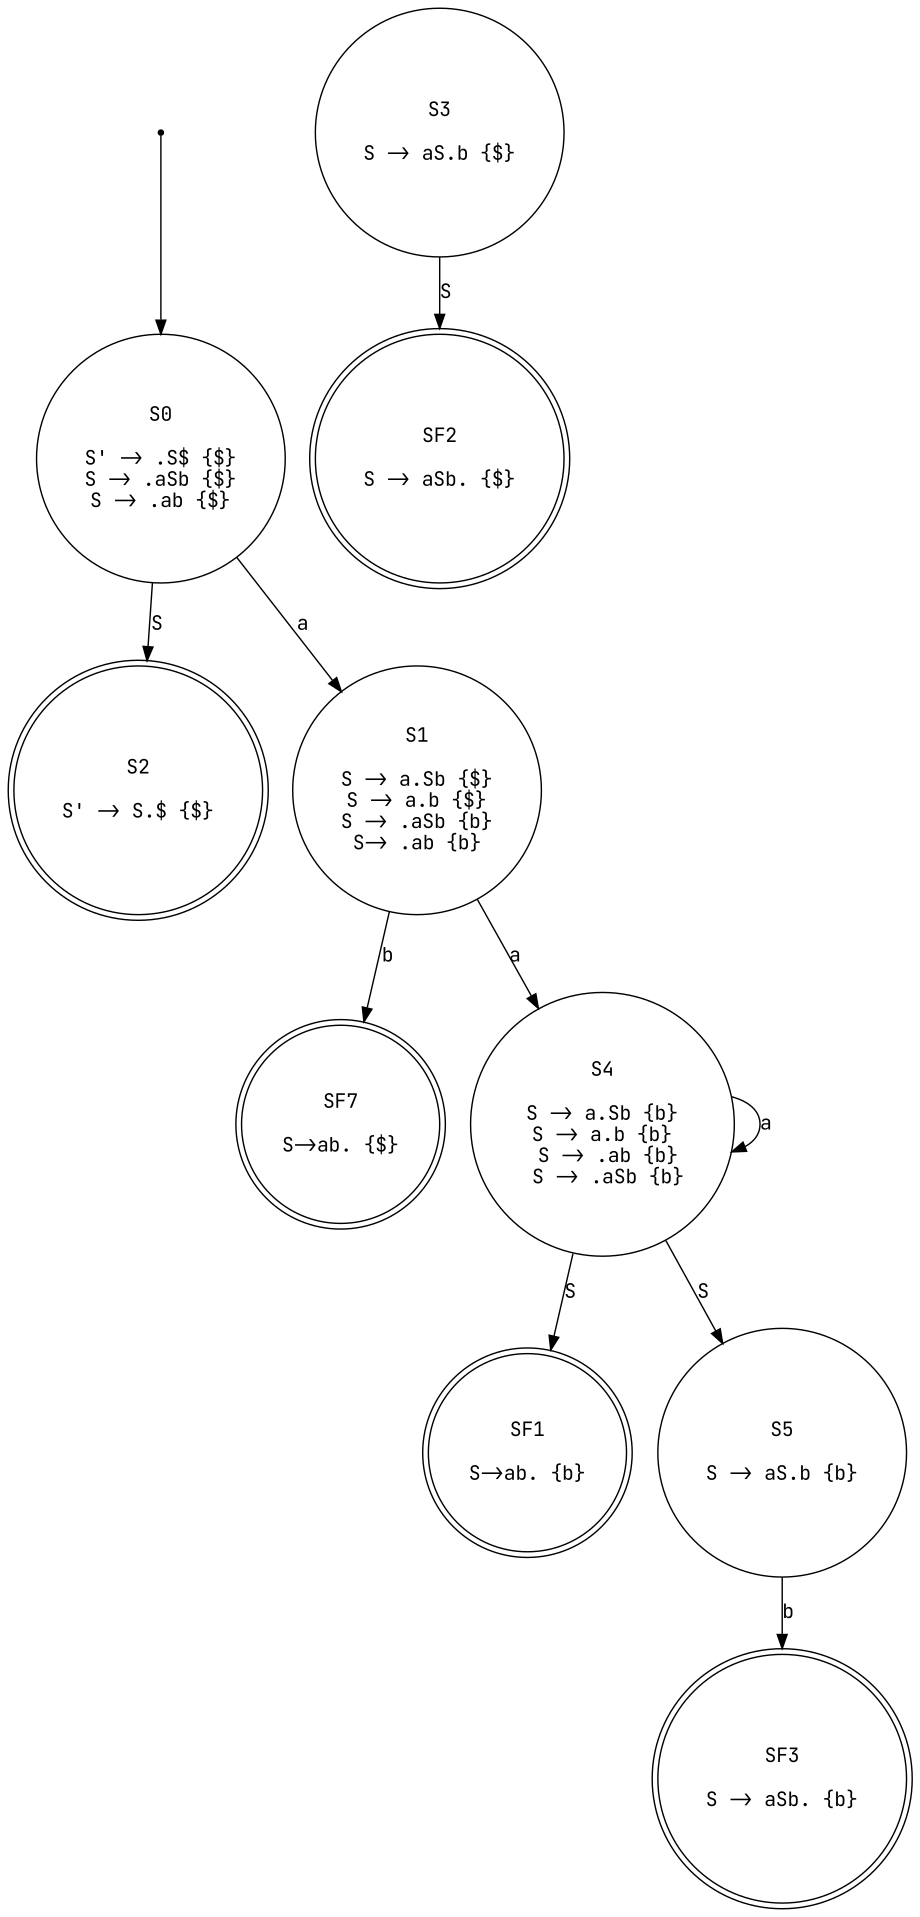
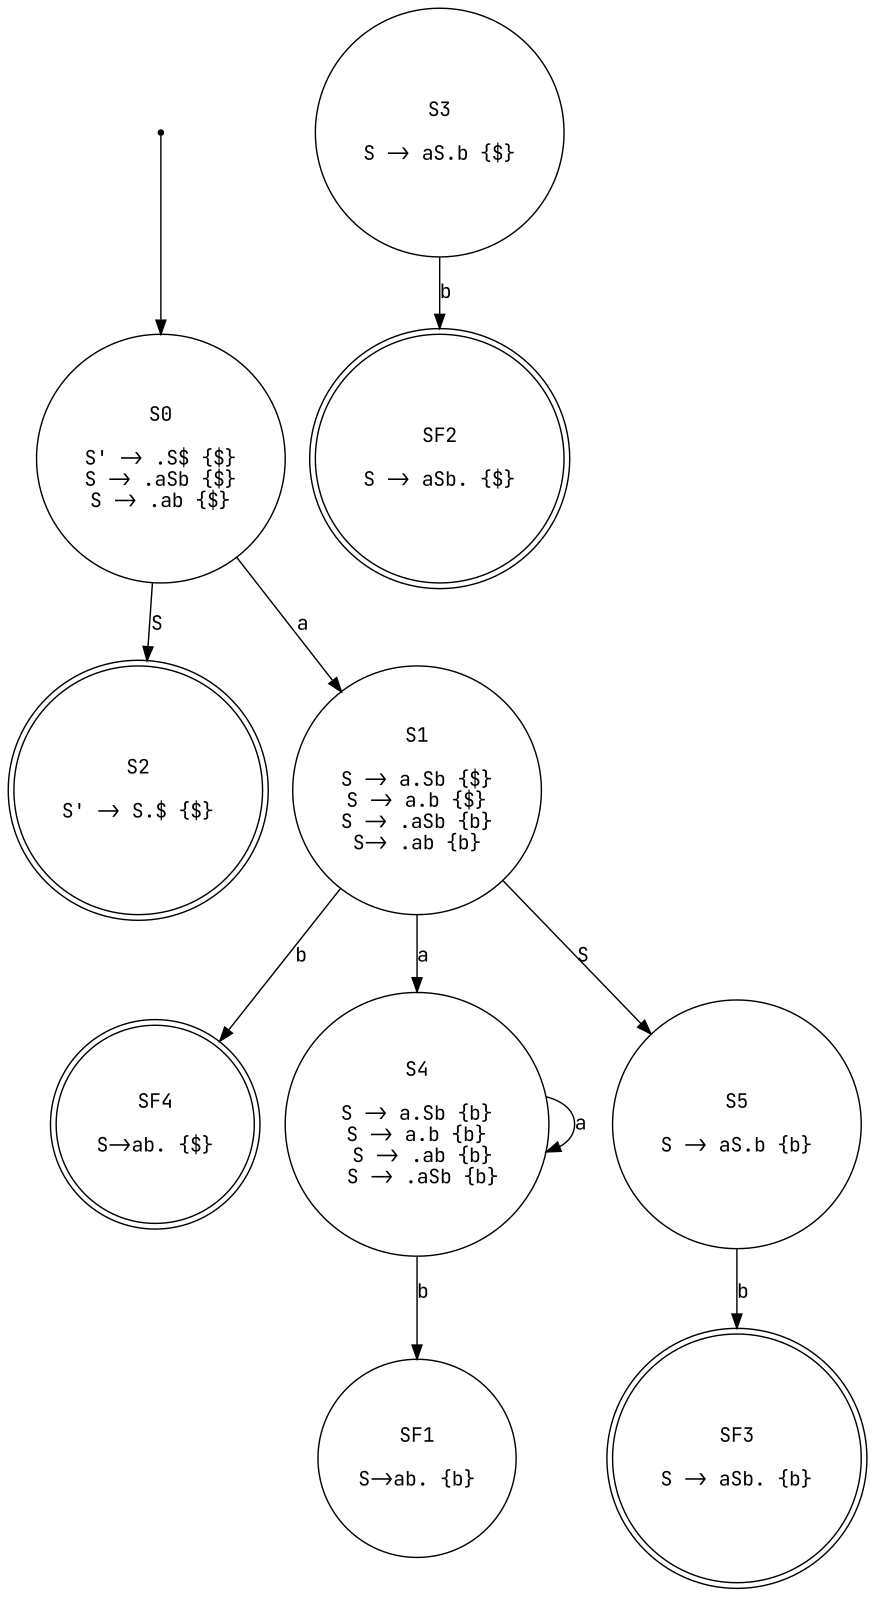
edge "S3 S -> aS.b {$}" -> "SF2 S -> aSb. {$}": label "S" -> "b"
node "SF7 S->ab. {$}": label "SF7 S->ab. {$}" -> "SF4 S->ab. {$}"
edge "S4 S -> a.Sb {b} S -> a.b {b} S -> .ab {b} S -> .aSb {b}" -> "S5 S -> aS.b {b}": now "S1 S -> a.Sb {$} S -> a.b {$} S -> .aSb {b} S-> .ab {b}" -> "S5 S -> aS.b {b}"
edge "S4 S -> a.Sb {b} S -> a.b {b} S -> .ab {b} S -> .aSb {b}" -> "SF1 S->ab. {b}": label "S" -> "b"
node "SF1 S->ab. {b}": shape doublecircle -> circle
